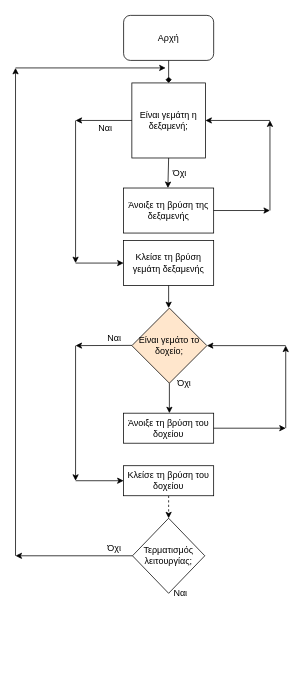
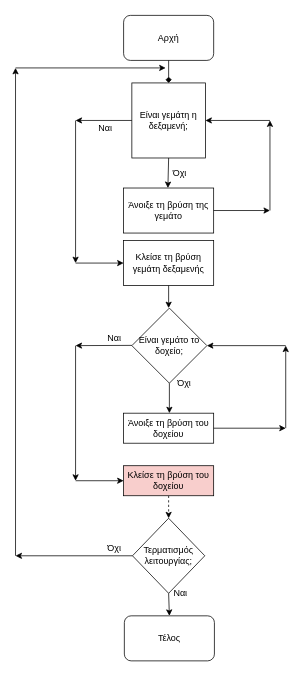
node "Άνοιξε τη βρύση της δεξαμενής": label "Άνοιξε τη βρύση της δεξαμενής" -> "Άνοιξε τη βρύση της γεμάτο"
node "Είναι γεμάτο το δοχείο;": fillcolor #ffe6cc -> #ffffff
node "Κλείσε τη βρύση του δοχείου": fillcolor #ffffff -> #f8cecc
edge "Τερματισμός λειτουργίας;" -> "Τέλος": added
node "Τέλος": added
